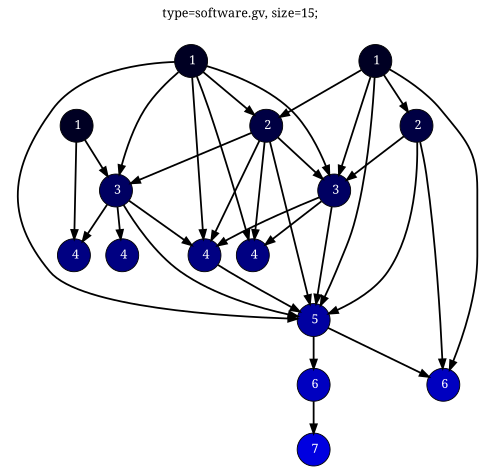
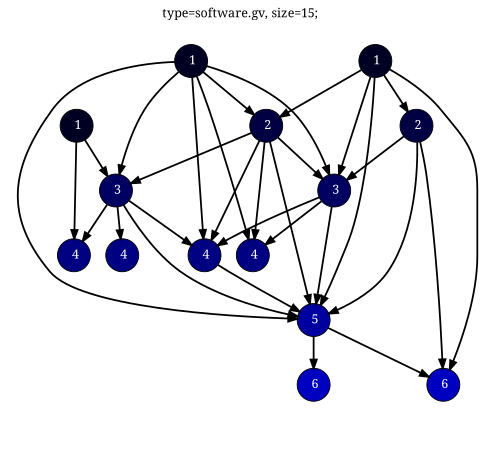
node "7": removed
